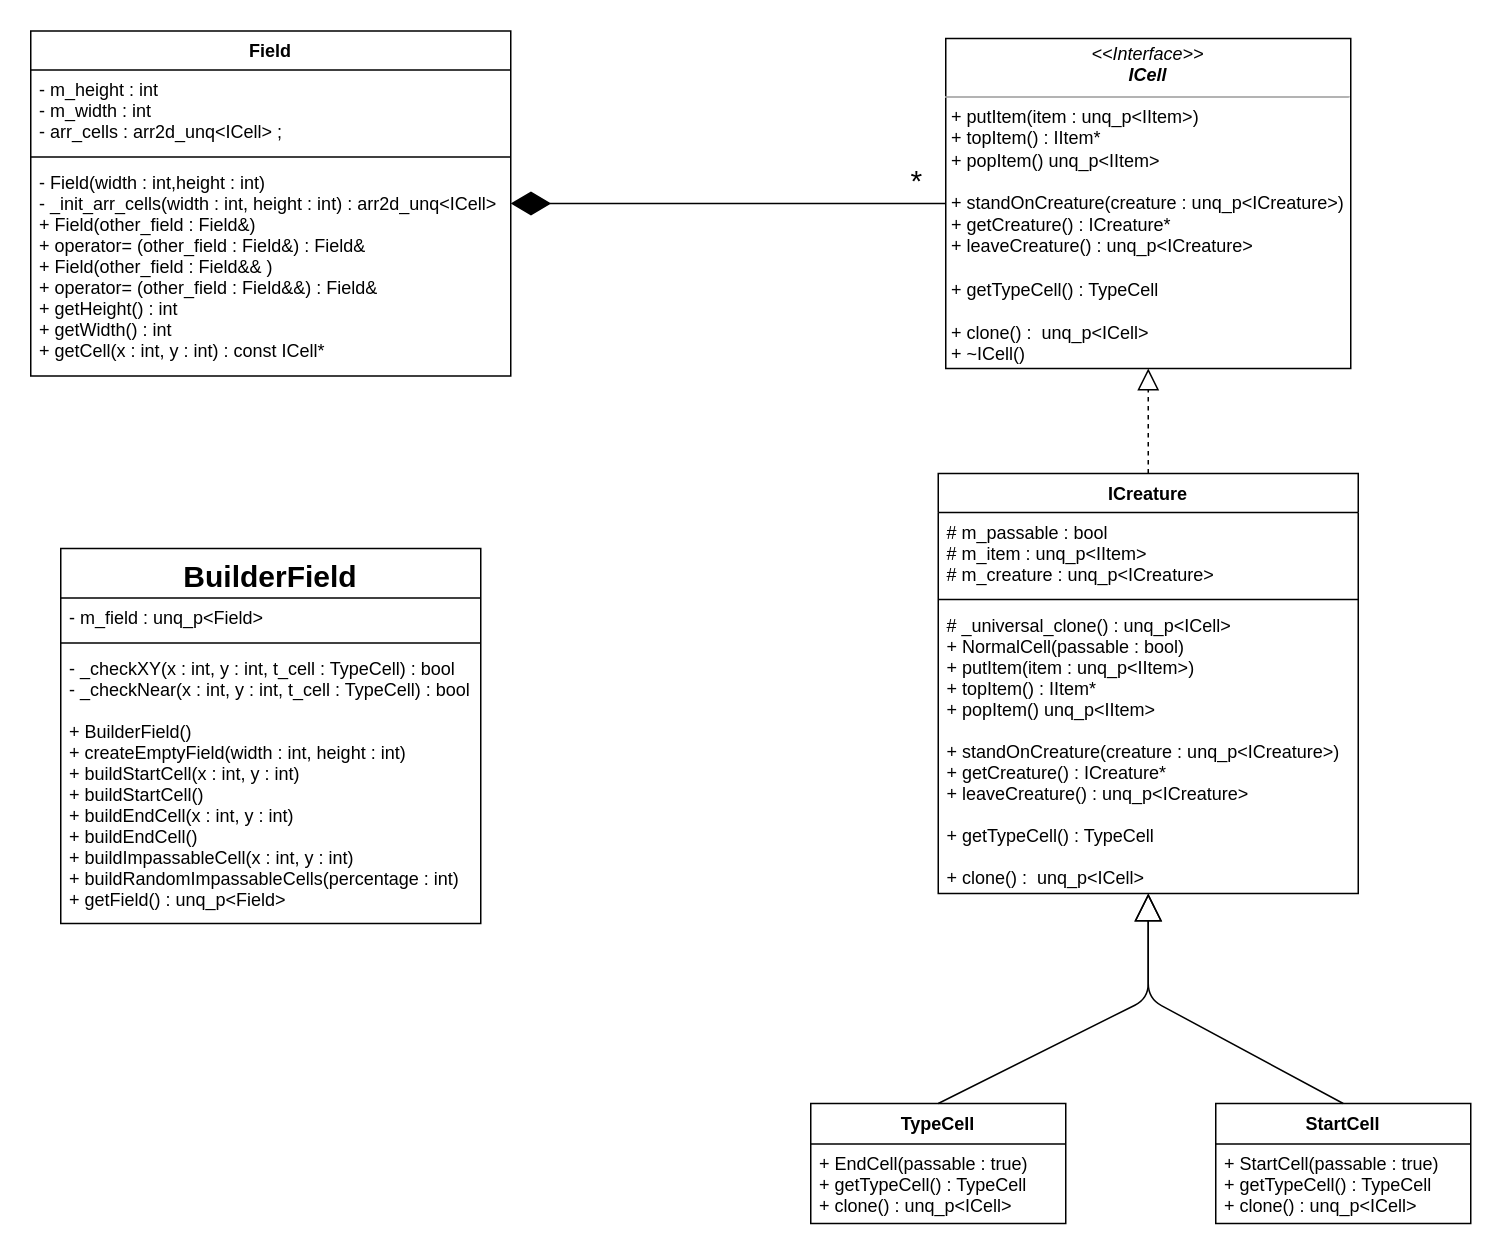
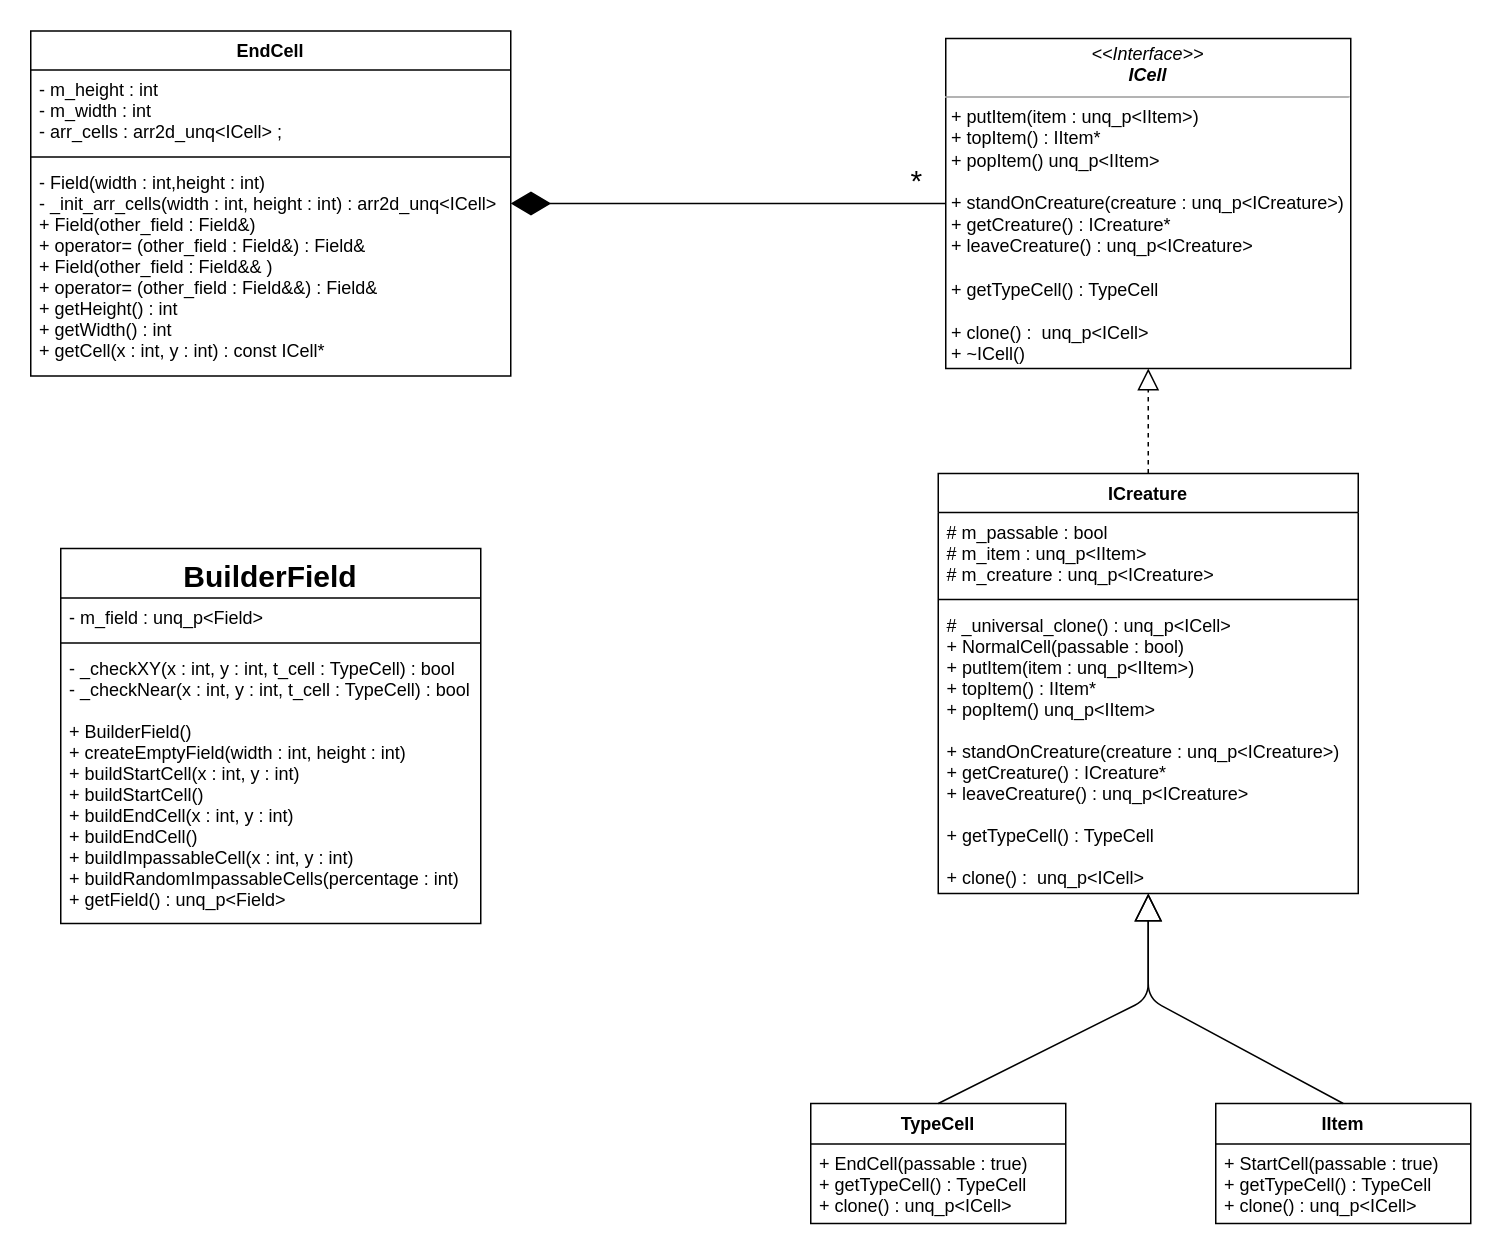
node "Field": label "Field" -> "EndCell"
node "StartCell": label "StartCell" -> "IItem"
